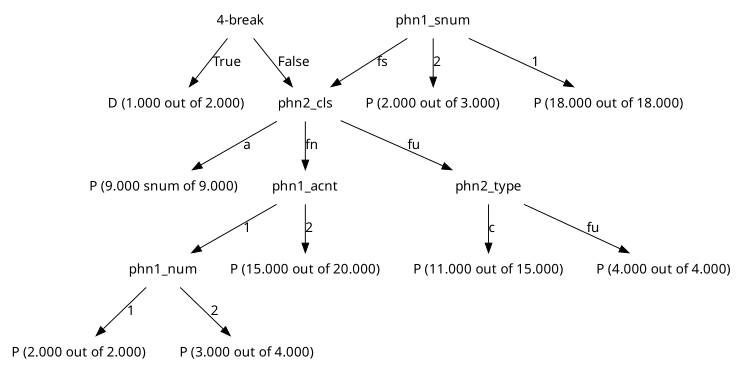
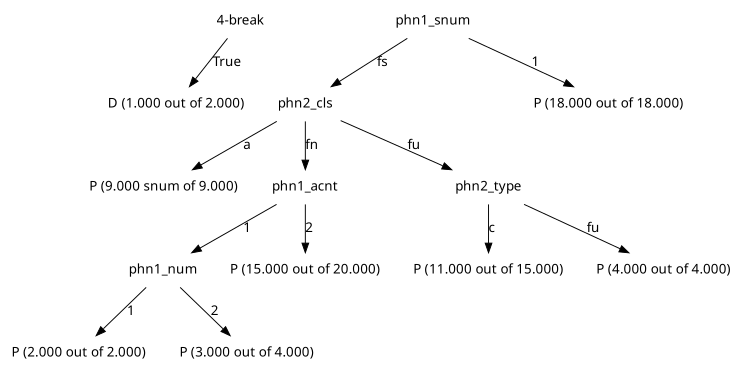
edge "4-break" -> "phn2_cls": removed, label "False"
node "P (2.000 out of 3.000)": removed
